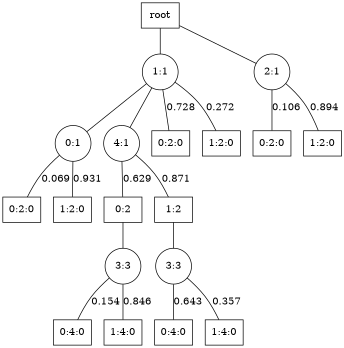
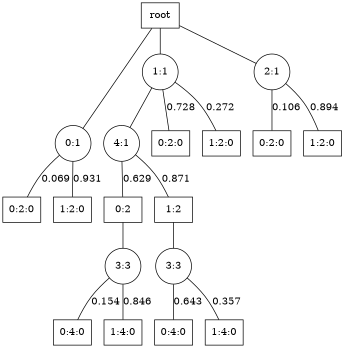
edge "1:1" -- "0:1": now "root" -- "0:1"
